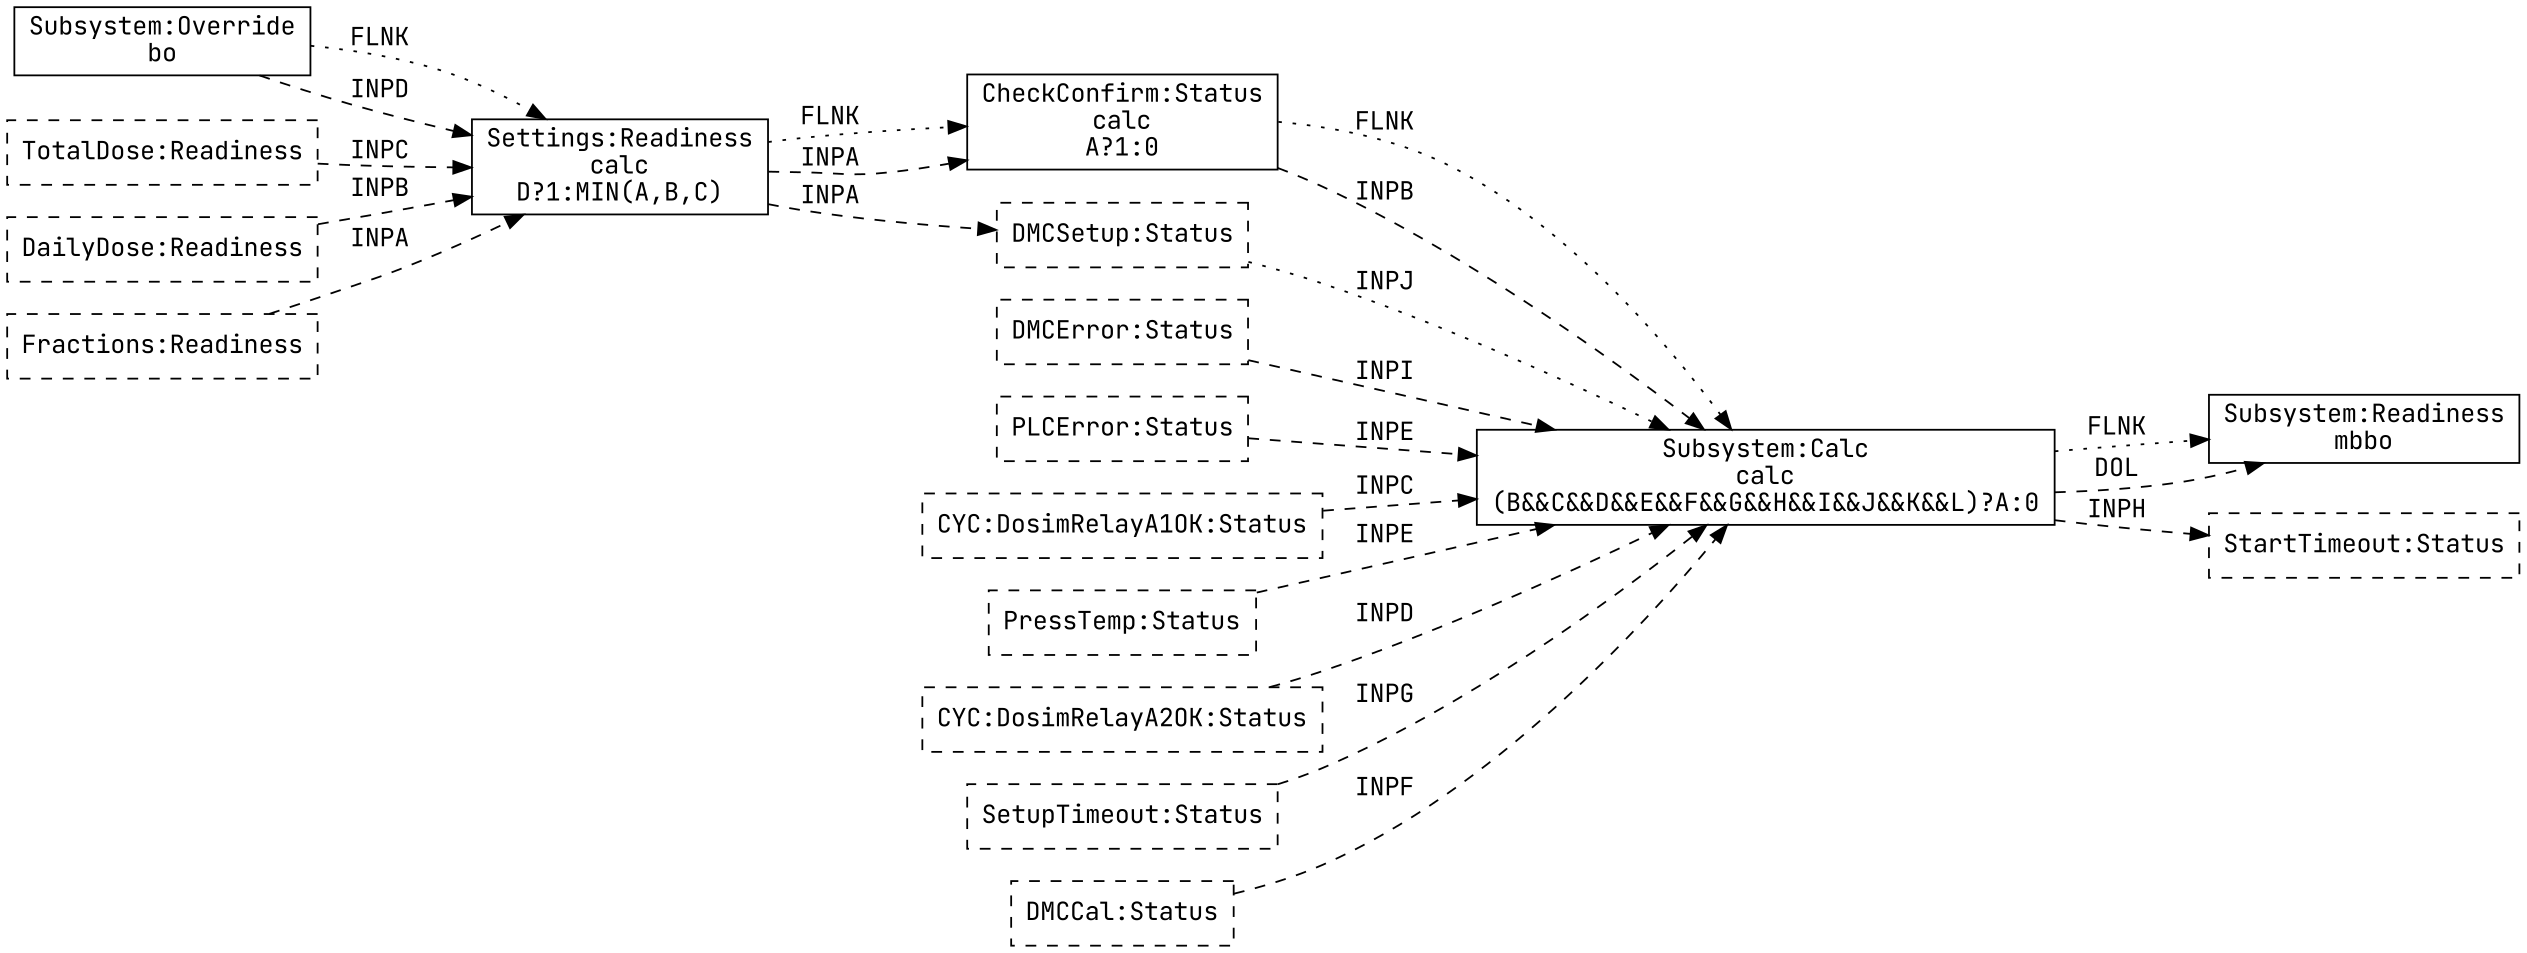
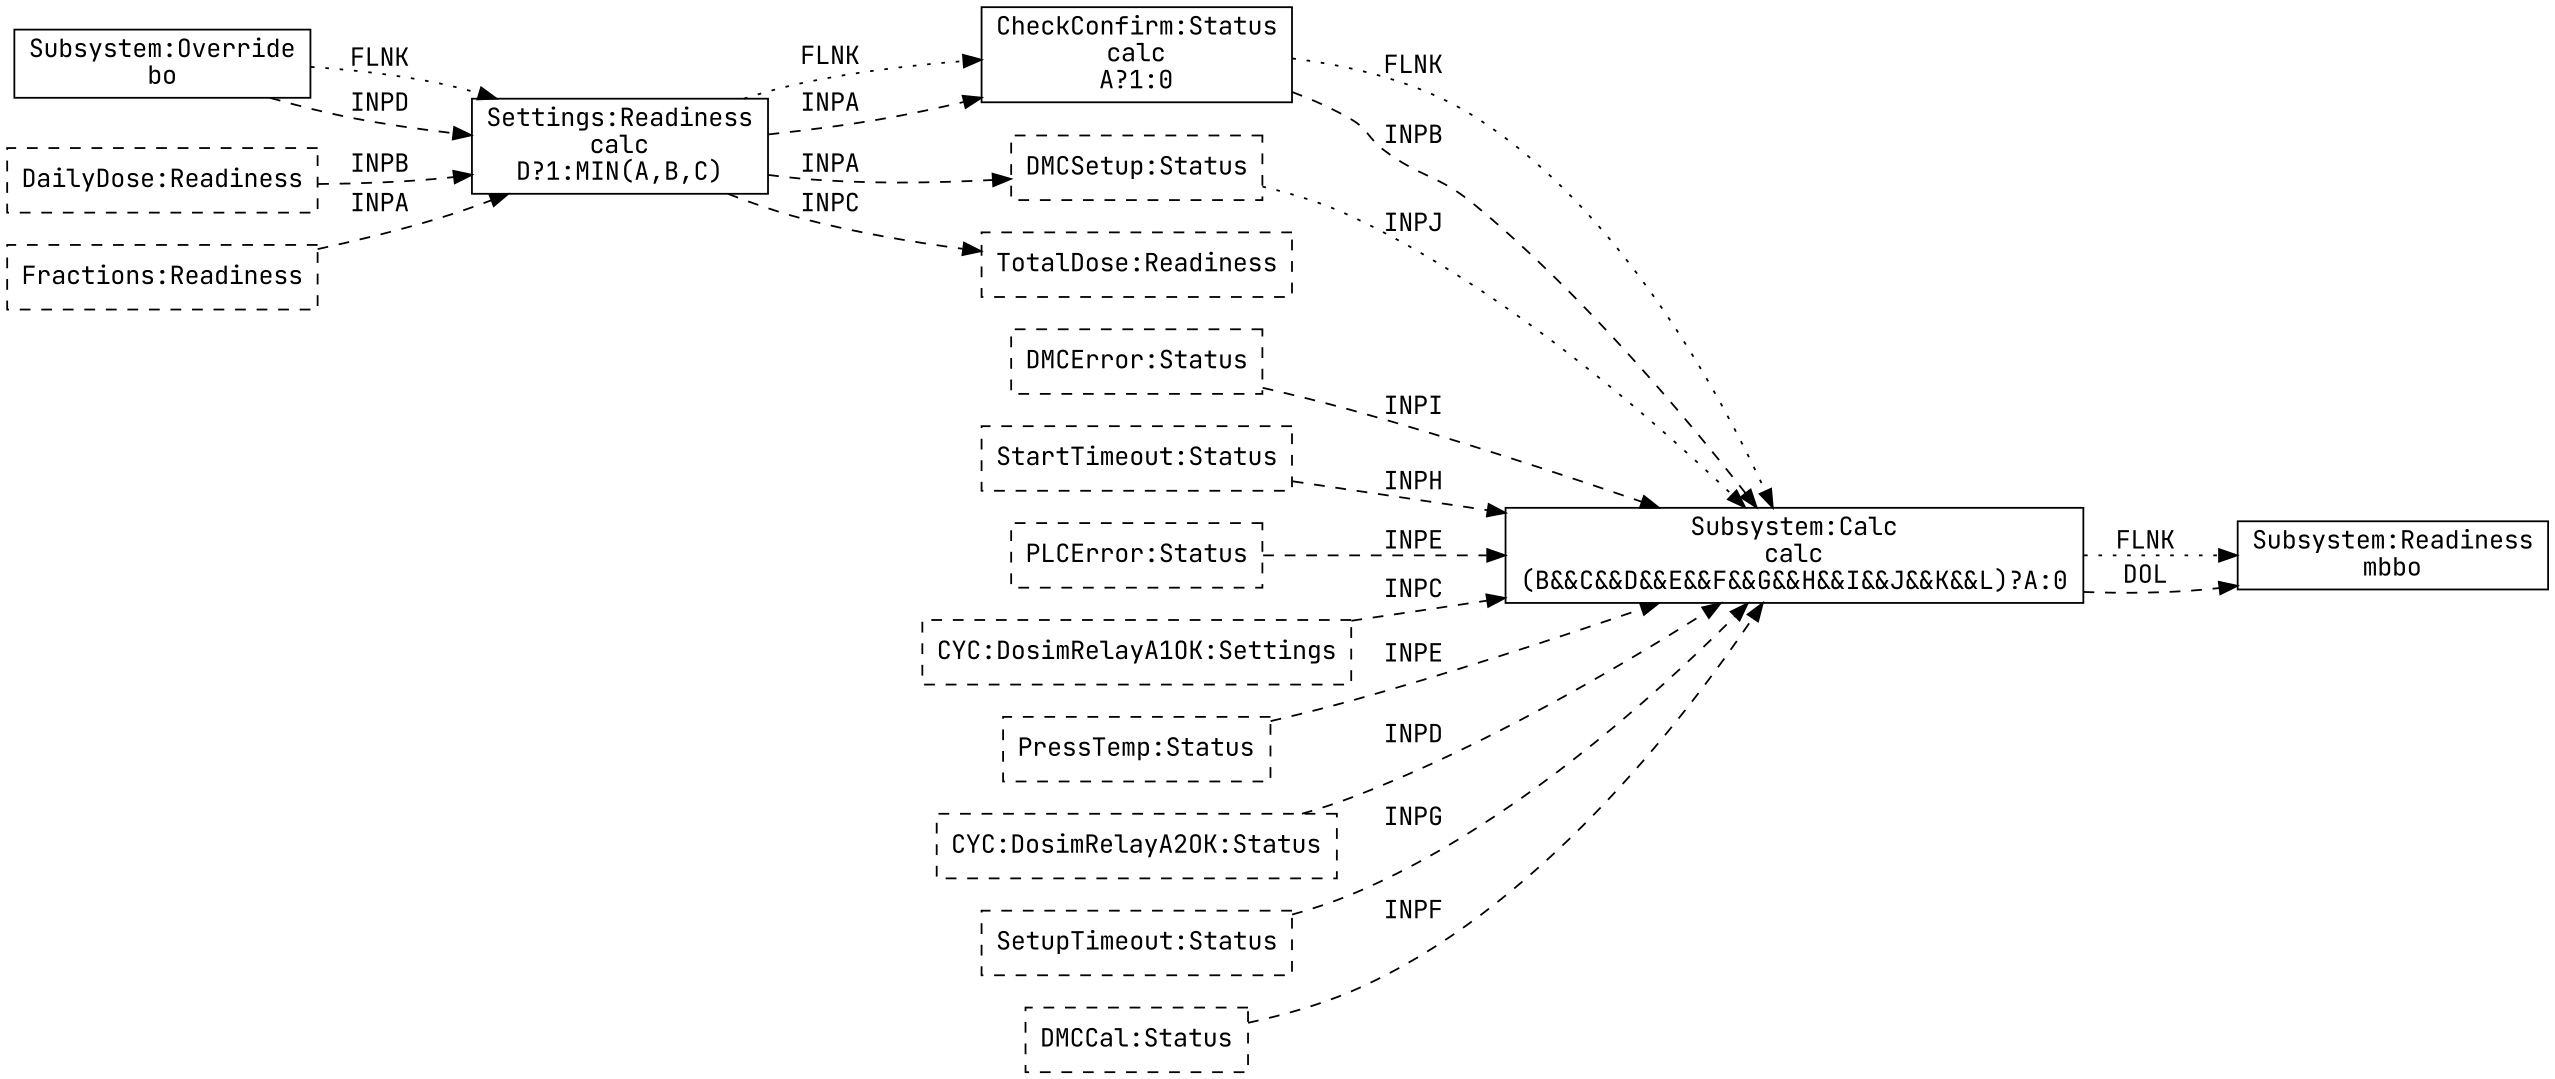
edge "TotalDose:Readiness" -> "Settings:Readiness calc D?1:MIN(A,B,C)": reversed
node "CYC:DosimRelayA1OK:Status": label "CYC:DosimRelayA1OK:Status" -> "CYC:DosimRelayA1OK:Settings"
edge "Subsystem:Calc calc (B&&C&&D&&E&&F&&G&&H&&I&&J&&K&&L)?A:0" -> "StartTimeout:Status": reversed
